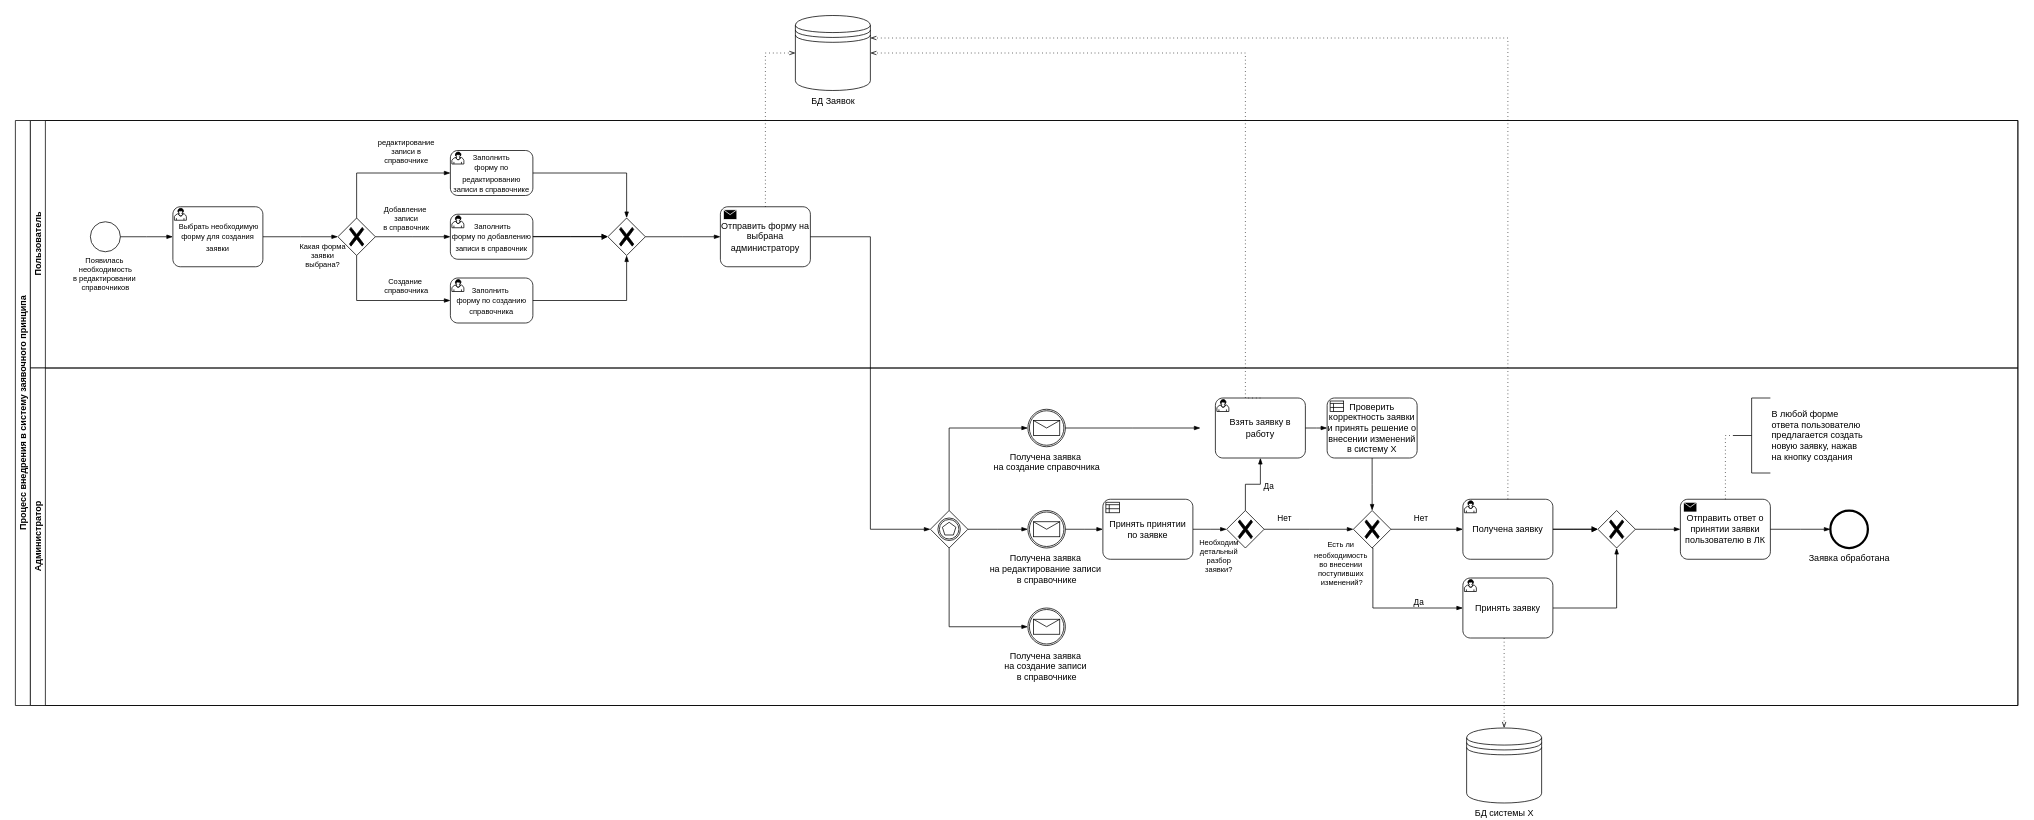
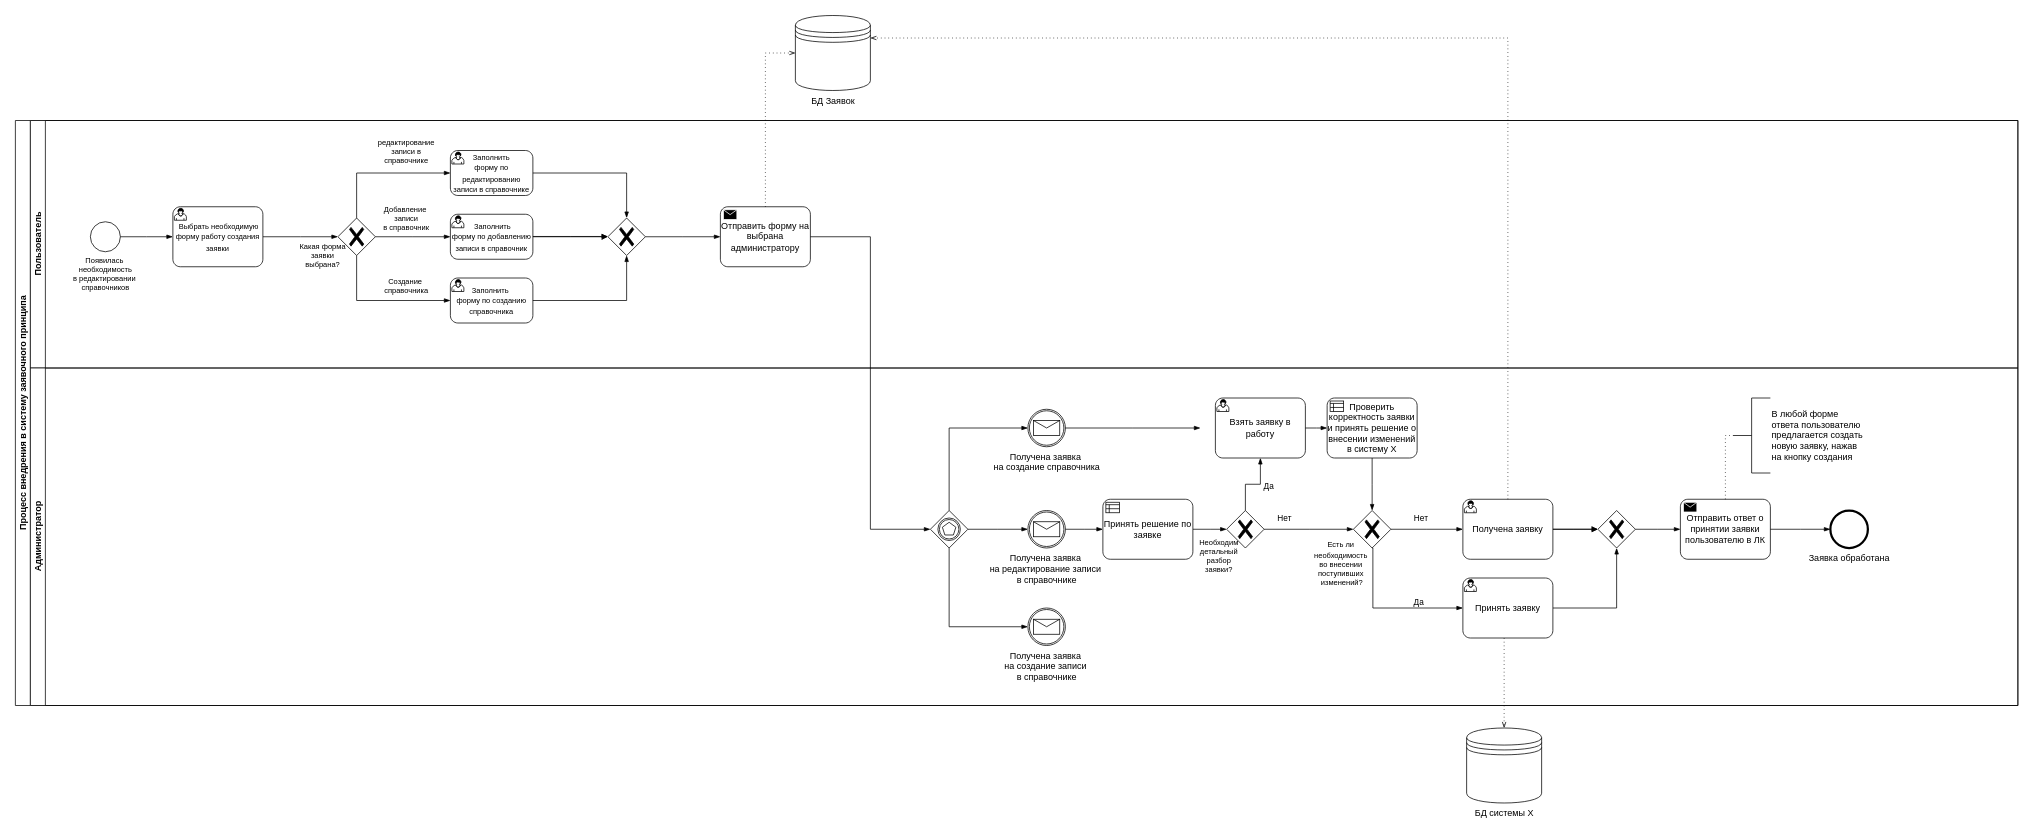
edge "Взять заявку в работу" -> "БД Заявок": removed
node "Выбрать необходимую форму для создания заявки": label "Выбрать необходимую форму для создания заявки" -> "Выбрать необходимую форму работу создания заявки"
node "Принять принятии по заявке": label "Принять принятии по заявке" -> "Принять решение по заявке"
